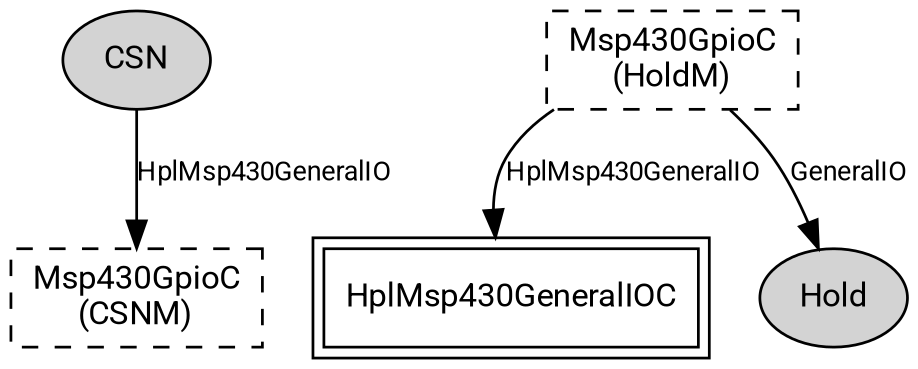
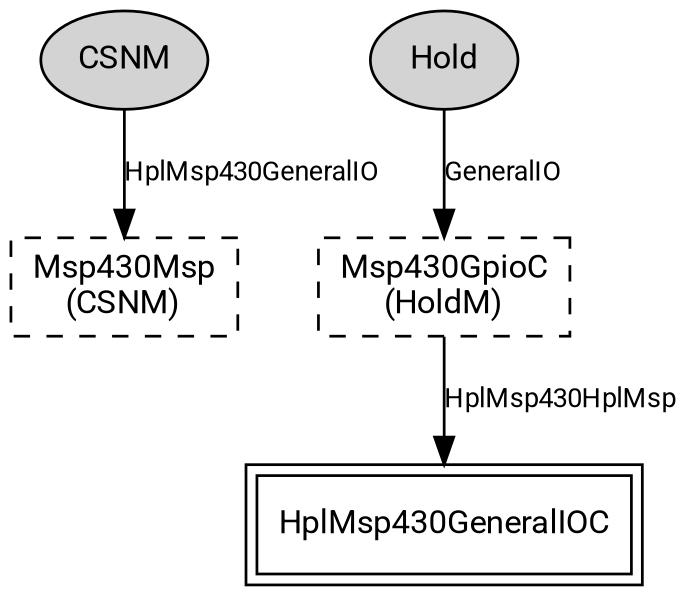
node "CSN": label "CSN" -> "CSNM"
edge "Msp430GpioC (HoldM)" -> "Hold": reversed
edge "Msp430GpioC (HoldM)" -> "HplMsp430GeneralIOC": label "HplMsp430GeneralIO" -> "HplMsp430HplMsp"
node "Msp430GpioC (CSNM)": label "Msp430GpioC (CSNM)" -> "Msp430Msp (CSNM)"
